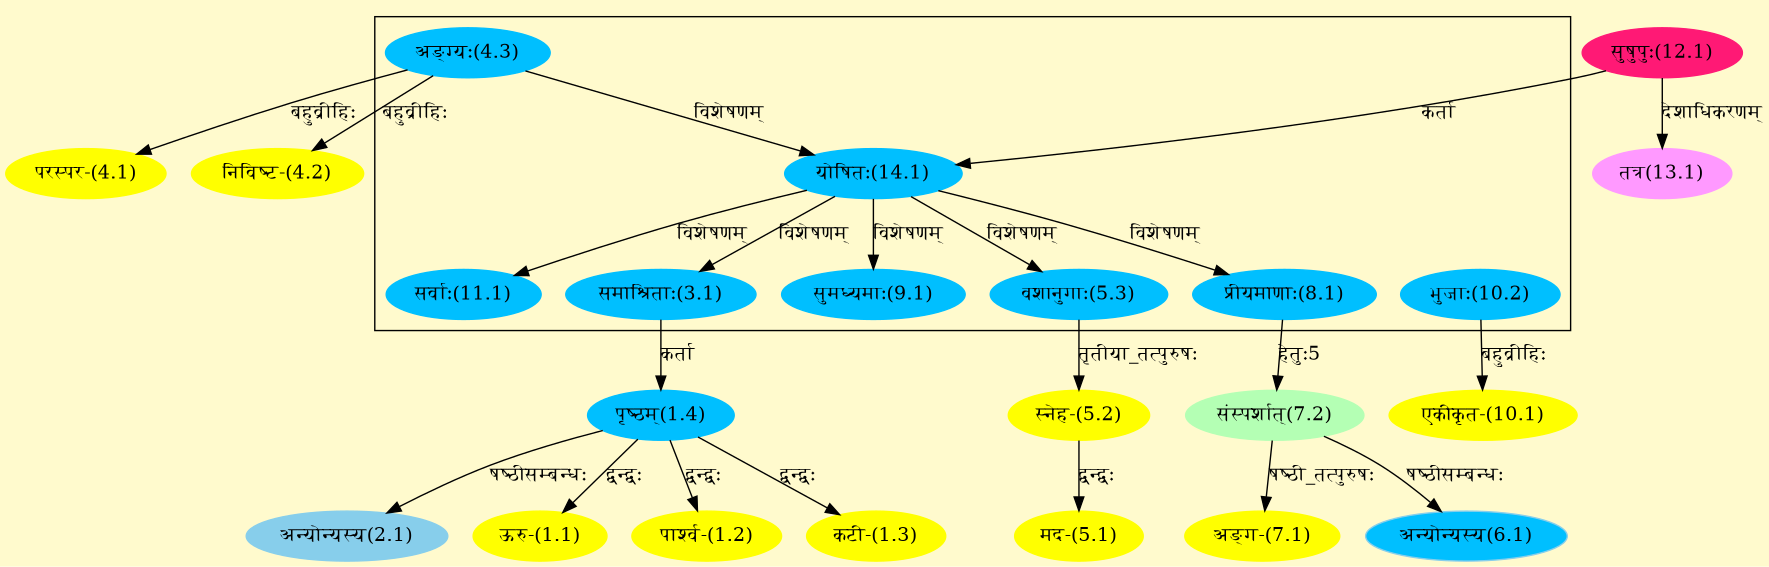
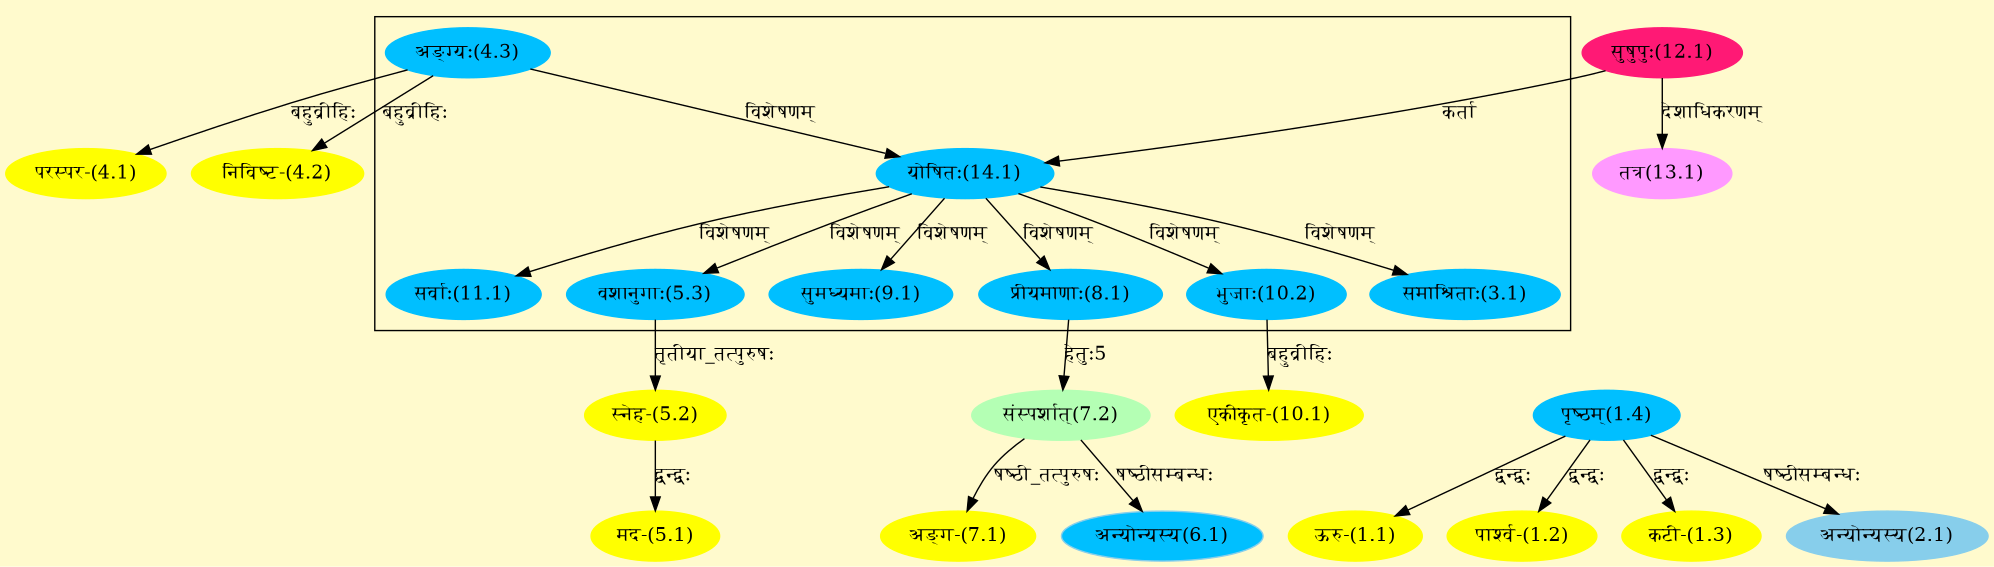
edge "योषितः(14.1)" -> "भुजाः(10.2)": added, label "विशेषणम्"
edge "समाश्रिताः(3.1)" -> "पृष्ठम्(1.4)": removed, label "कर्ता"
